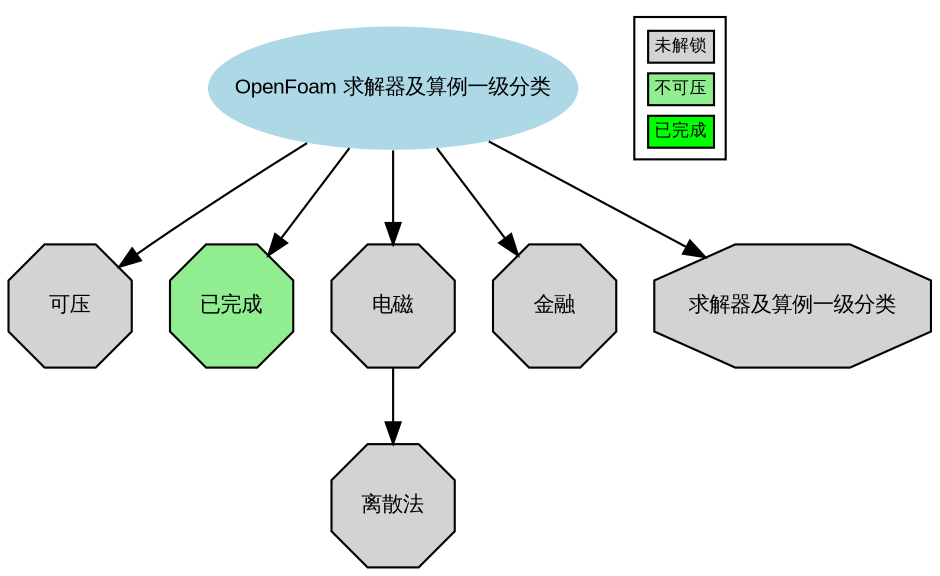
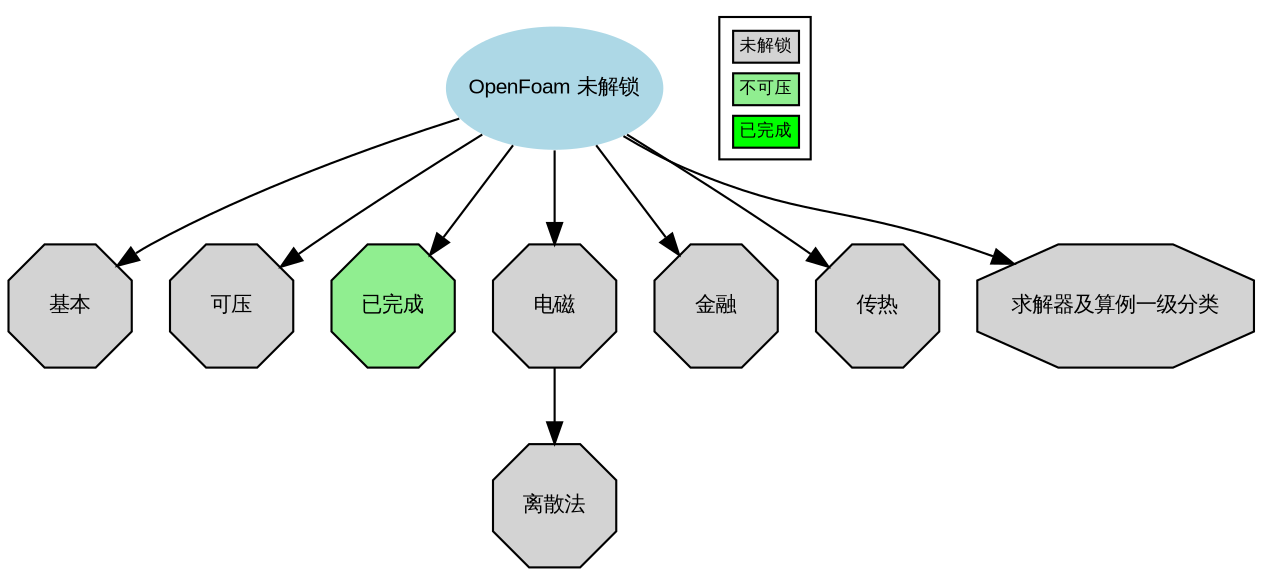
node "OpenFoam 求解器及算例一级分类": label "OpenFoam 求解器及算例一级分类" -> "OpenFoam 未解锁"
node "基本": added
node "传热": added
